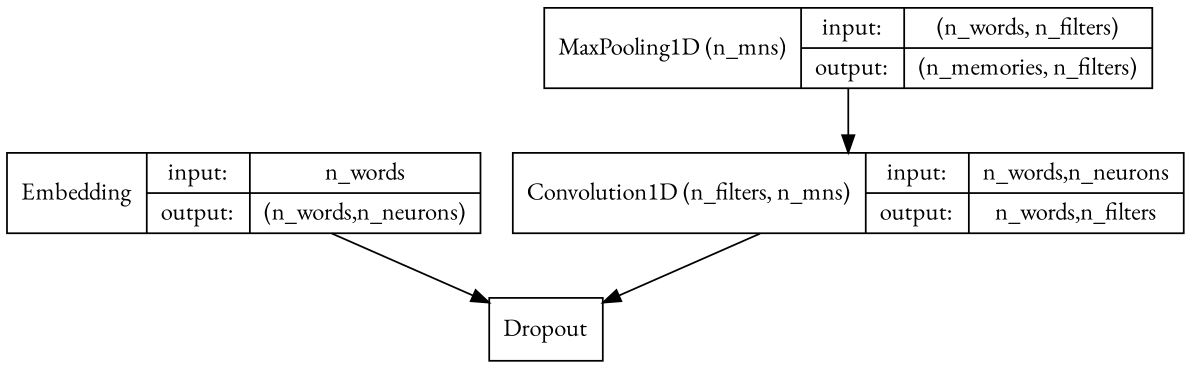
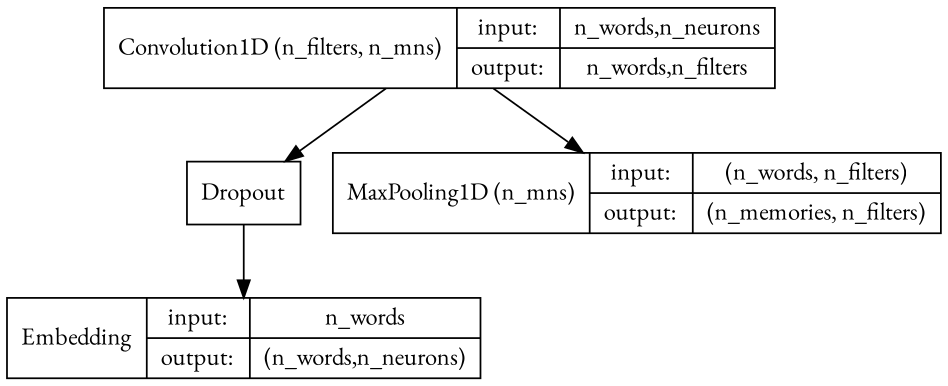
edge "MaxPooling1D (n_mns)" -> "Convolution1D (n_filters, n_mns)": reversed
edge "Embedding" -> "Dropout": reversed
